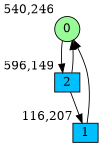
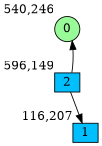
edge "0 540,246" -> "2 596,149": removed
edge "1 116,207" -> "0 540,246": removed
